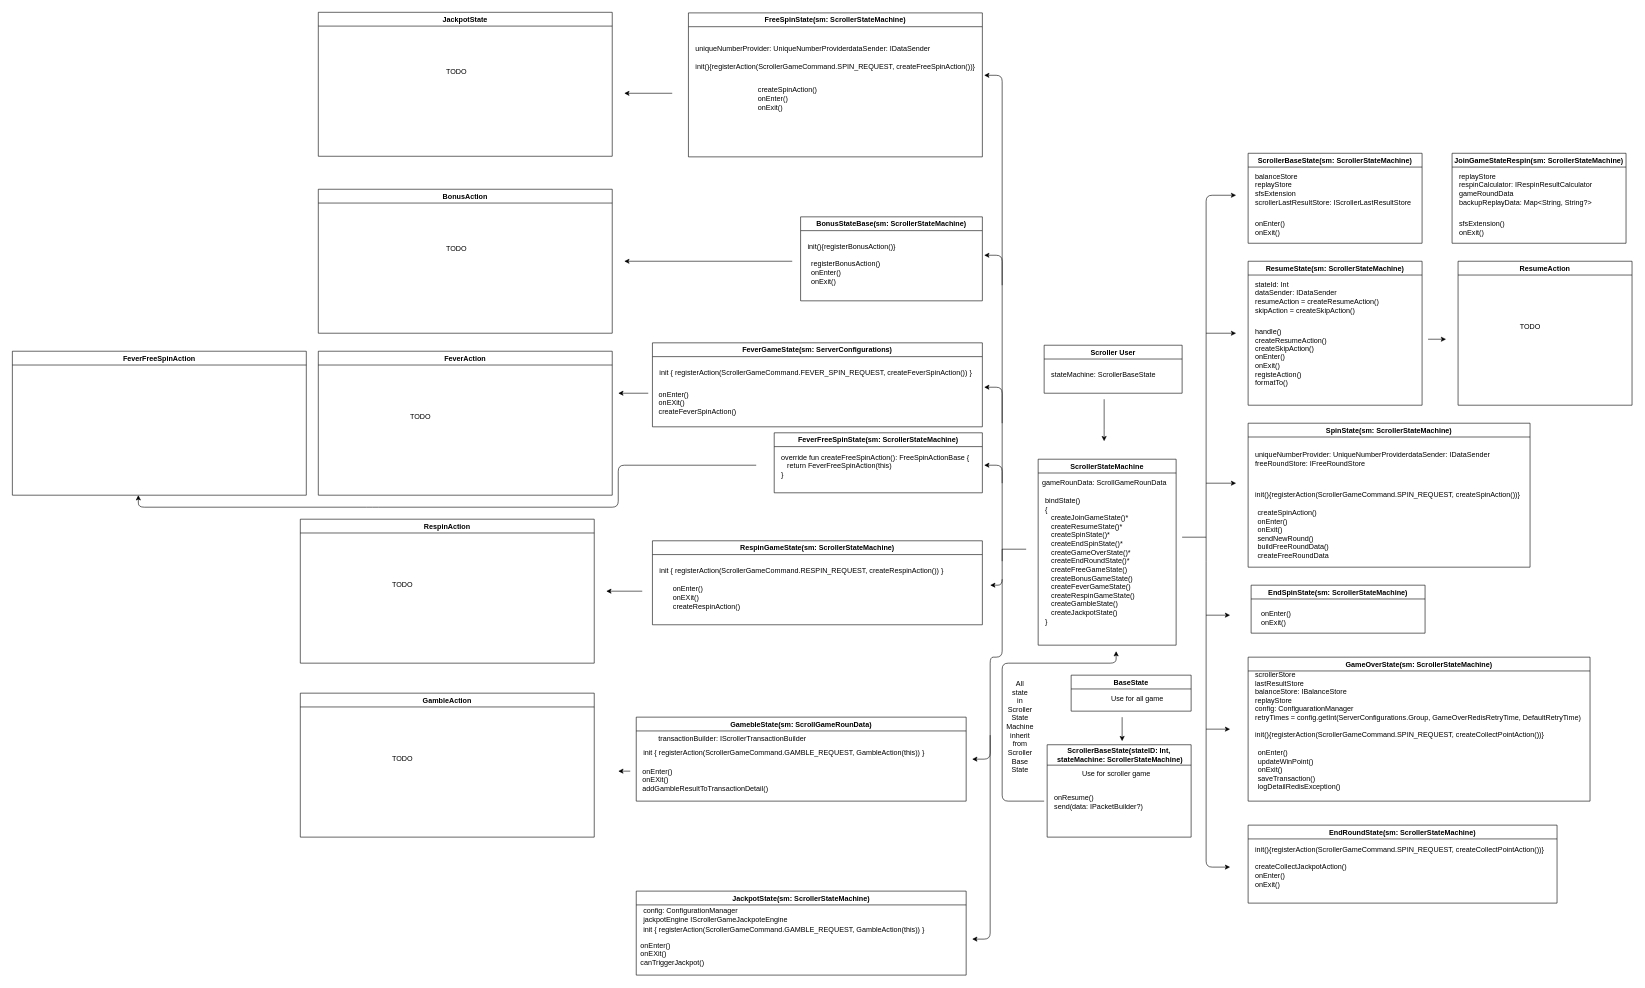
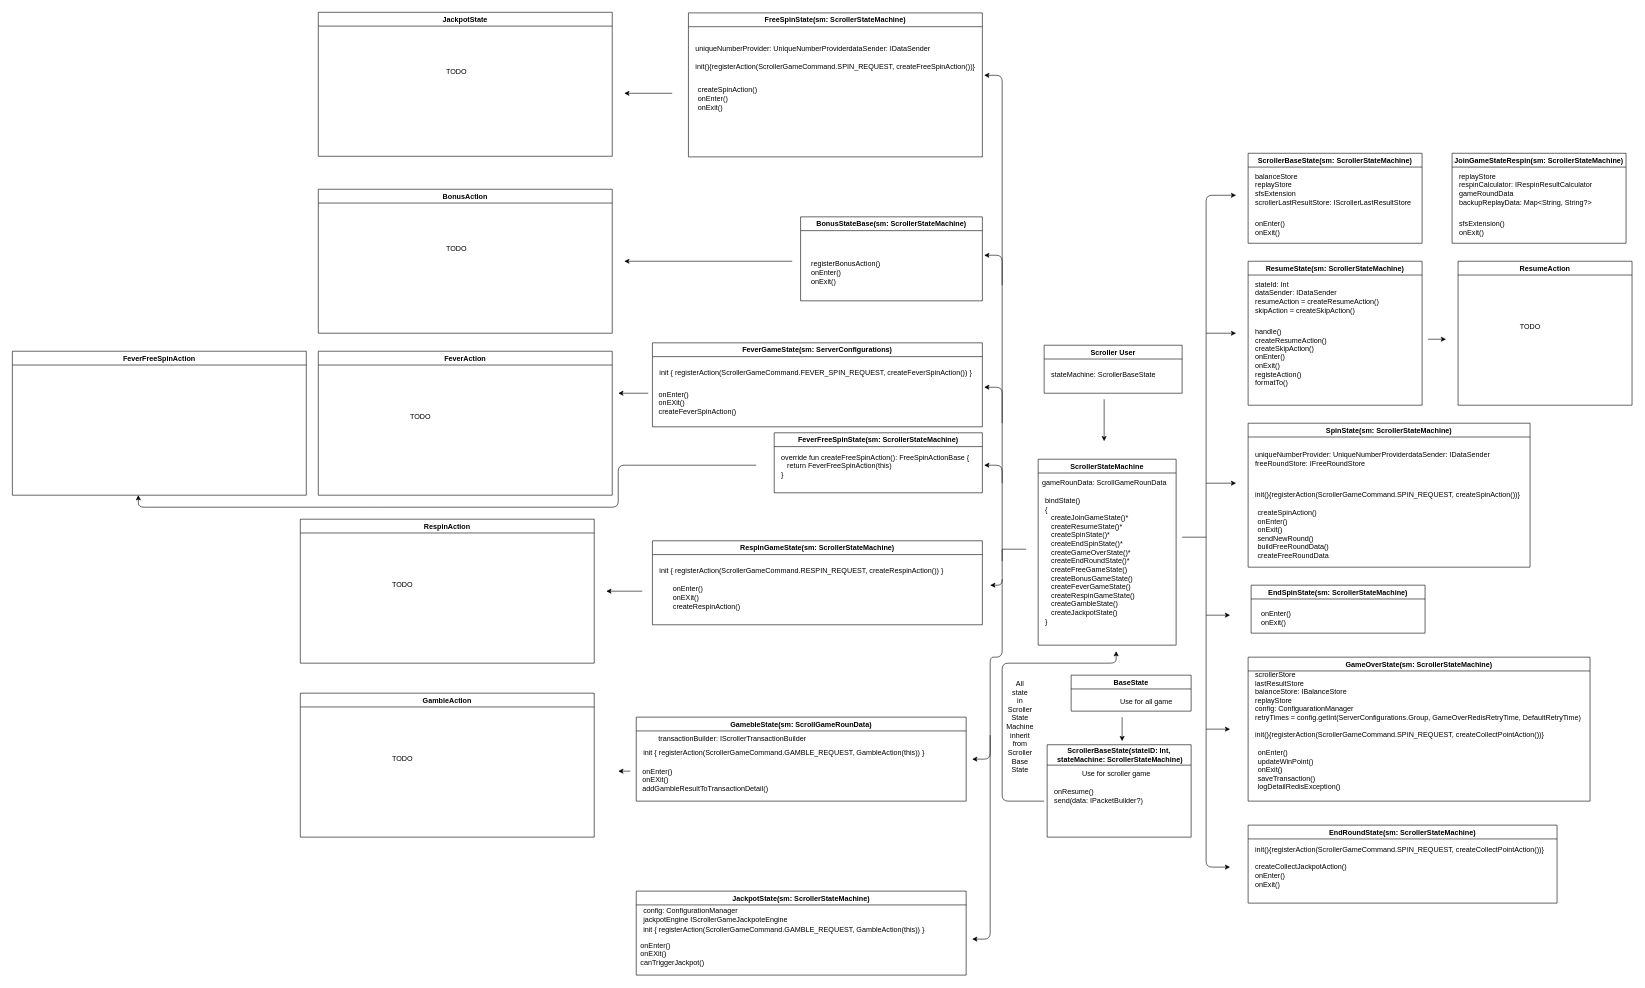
node "createSpinAction() onEnter() onExit()": moved (788, 103) -> (728, 103)
node "init(){registerBonusAction()}": removed
node "Use for all game": moved (1137, 699) -> (1146, 702)
node "onResume() send(data: IPacketBuilder?)": moved (1101, 802) -> (1101, 796)
